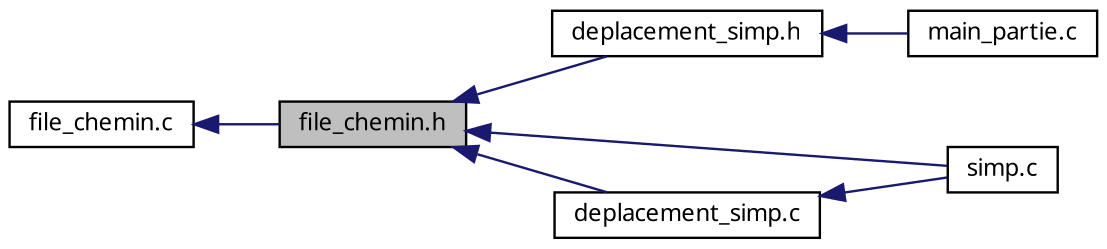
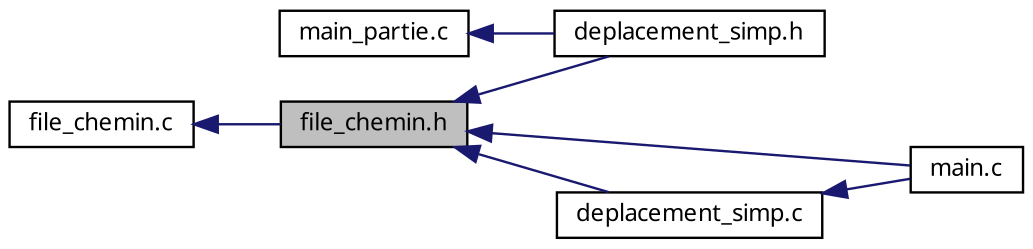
edge "main_partie.c" -> "deplacement_simp.h": reversed
node "simp.c": label "simp.c" -> "main.c"
